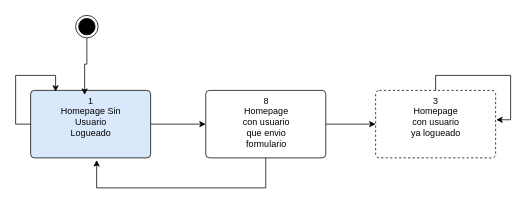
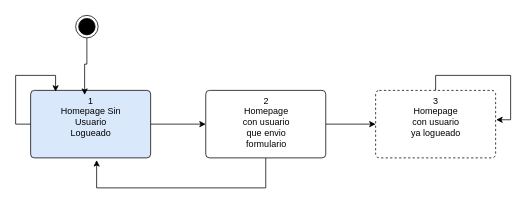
node "8 Homepage con usuario que envio formulario": label "8 Homepage con usuario que envio formulario" -> "2 Homepage con usuario que envio formulario"
